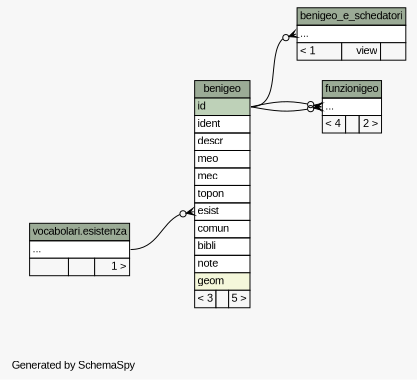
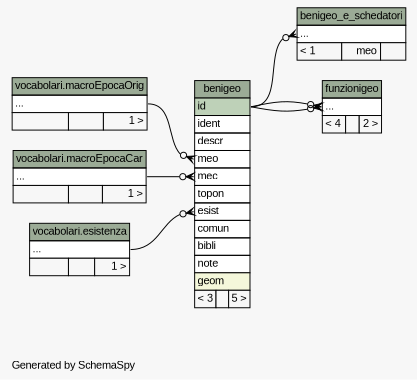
node "benigeo_e_schedatori": text "view" -> "meo"
node "vocabolari.macroEpocaOrig": added
node "vocabolari.macroEpocaCar": added
